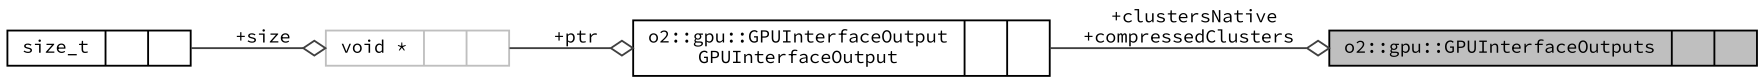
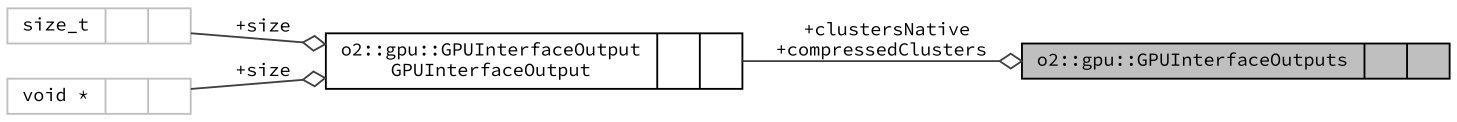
edge "void *" -> "o2::gpu::GPUInterfaceOutput": label " +ptr" -> " +size"
node "size_t": color black -> grey75
edge "size_t" -> "void *": now "size_t" -> "o2::gpu::GPUInterfaceOutput"
